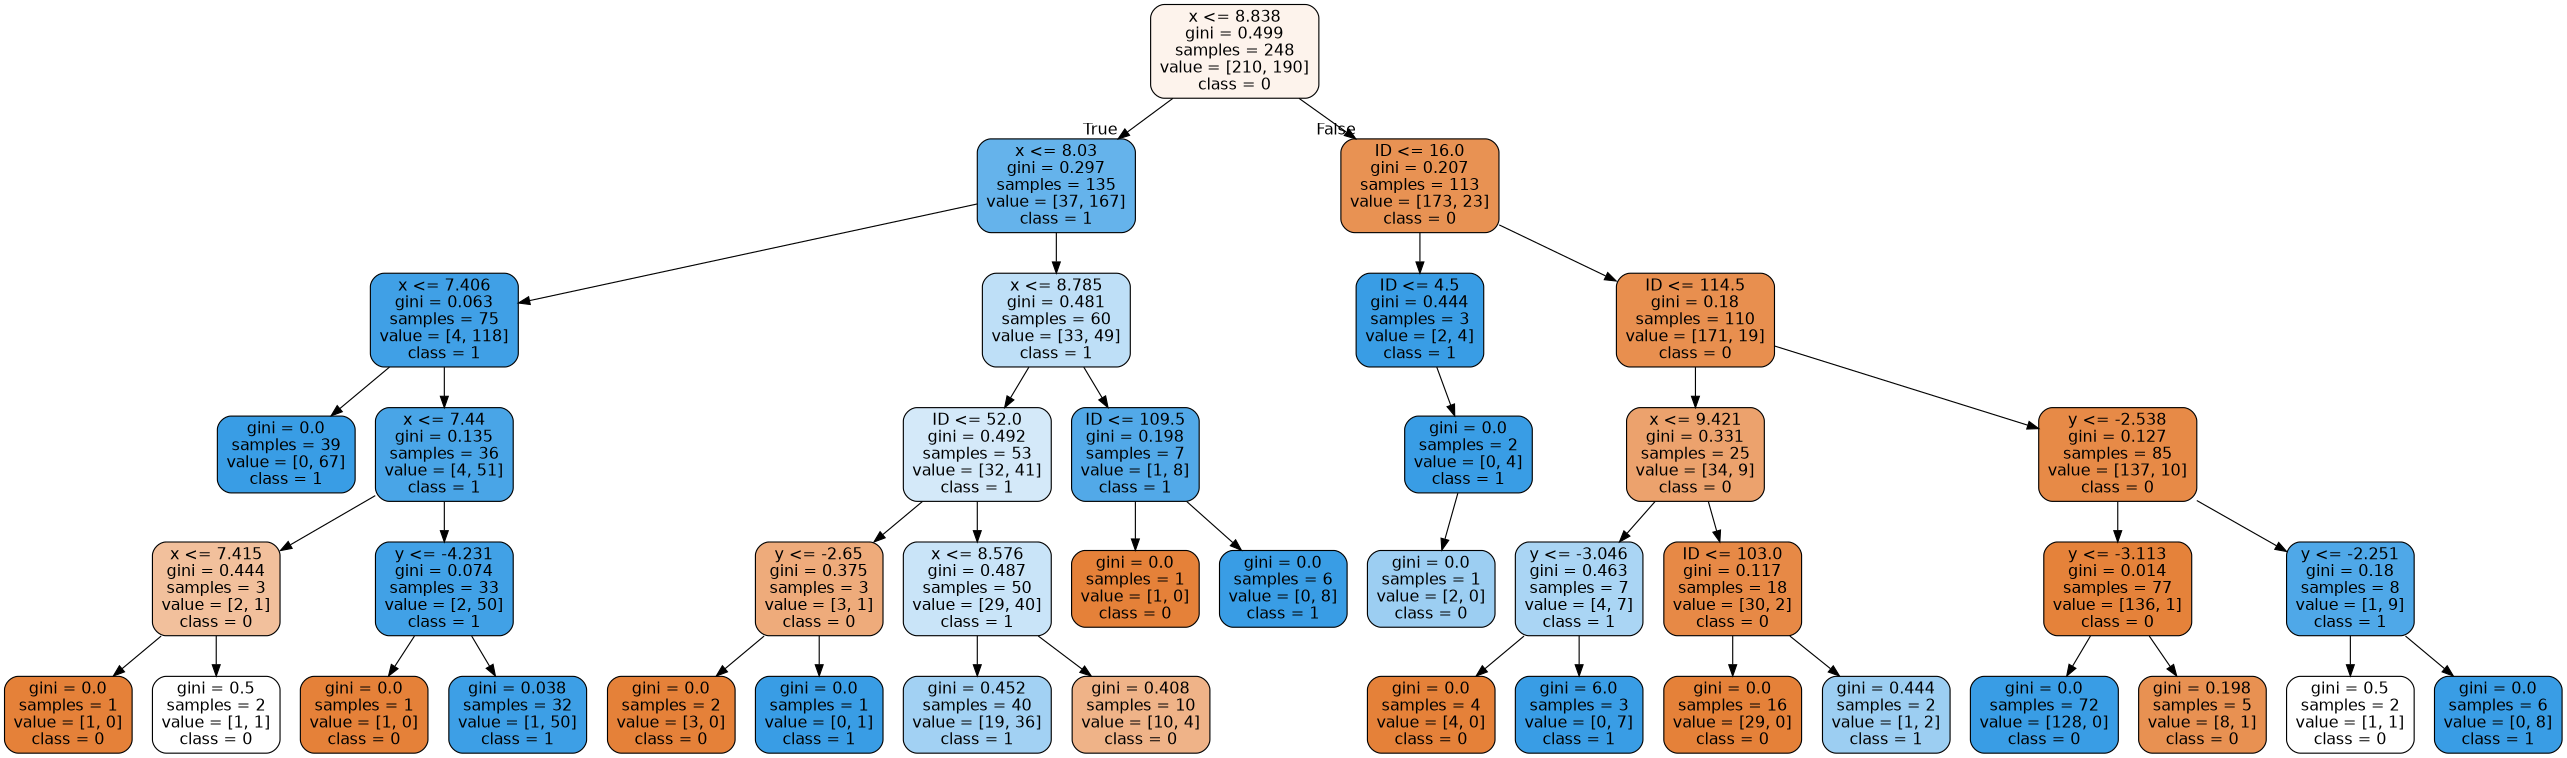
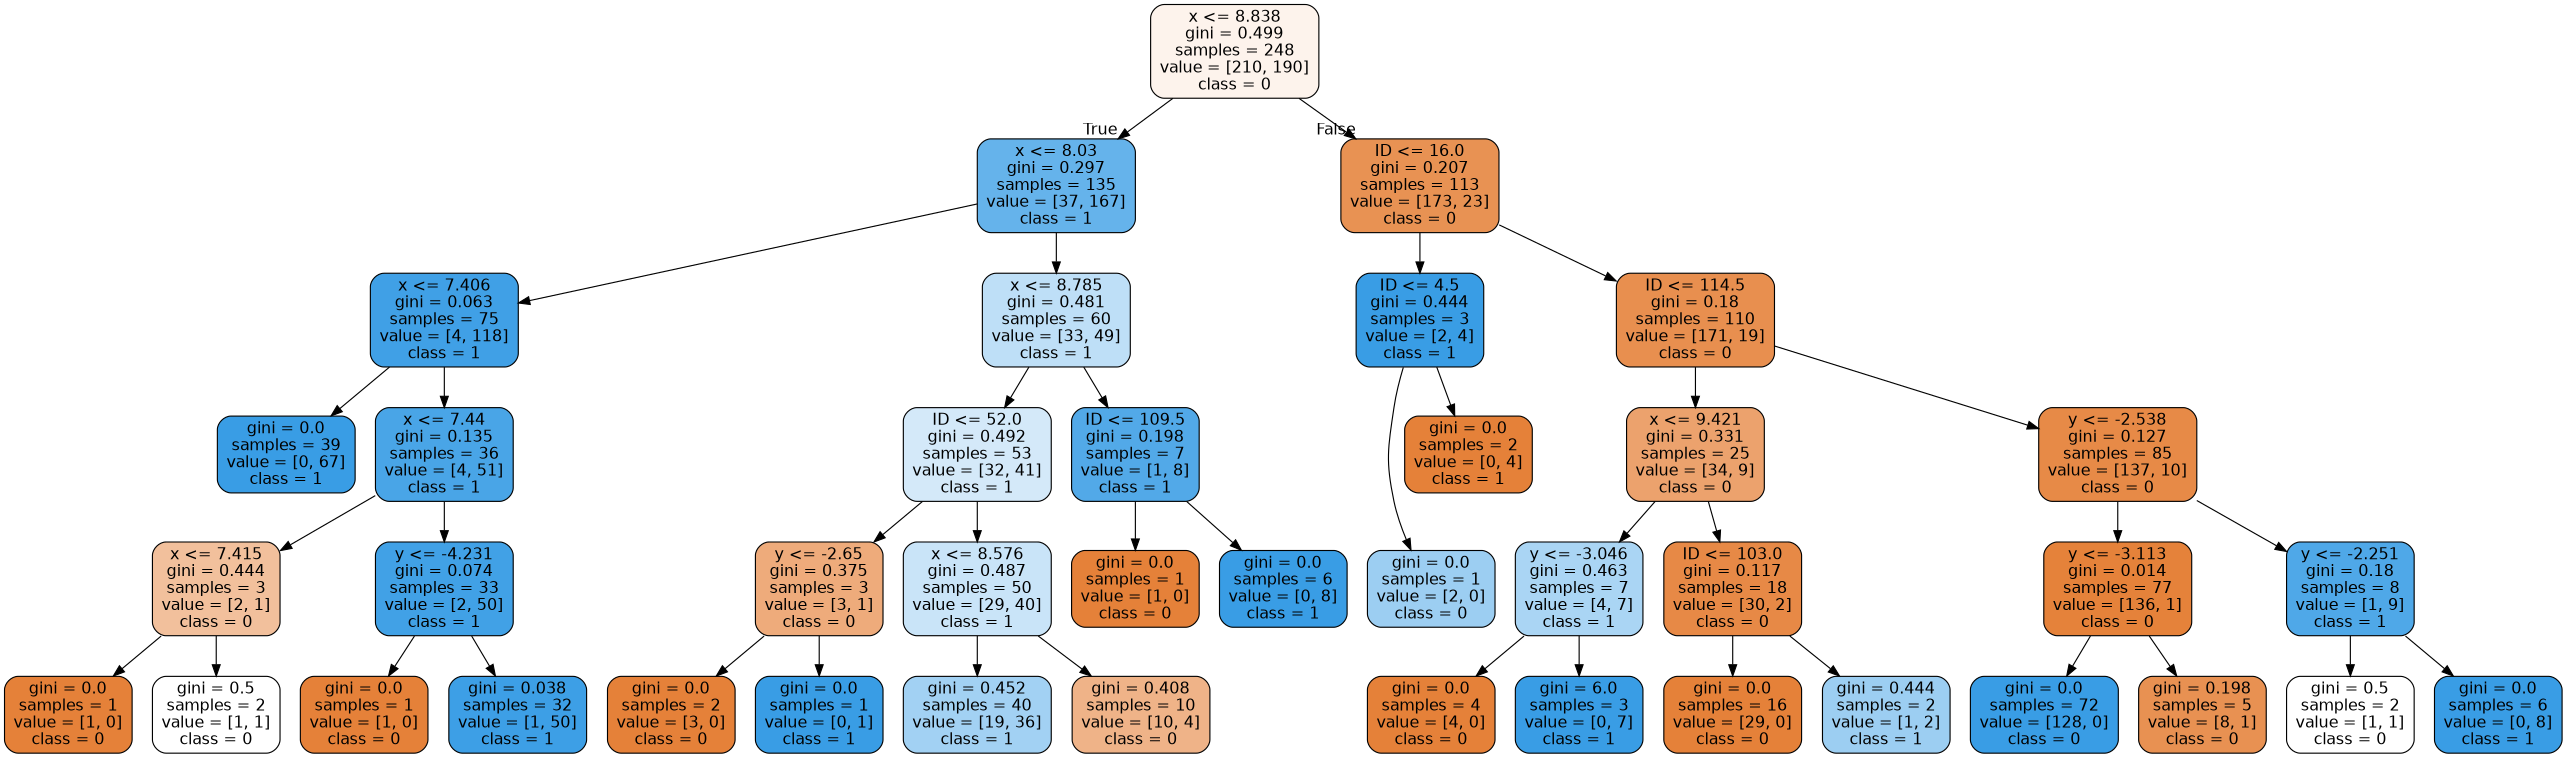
node "gini = 0.0 samples = 2 value = [0, 4] class = 1": fillcolor #399de5 -> #e58139
edge "gini = 0.0 samples = 2 value = [0, 4] class = 1" -> "gini = 0.0 samples = 1 value = [2, 0] class = 0": now "ID <= 4.5 gini = 0.444 samples = 3 value = [2, 4] class = 1" -> "gini = 0.0 samples = 1 value = [2, 0] class = 0"
